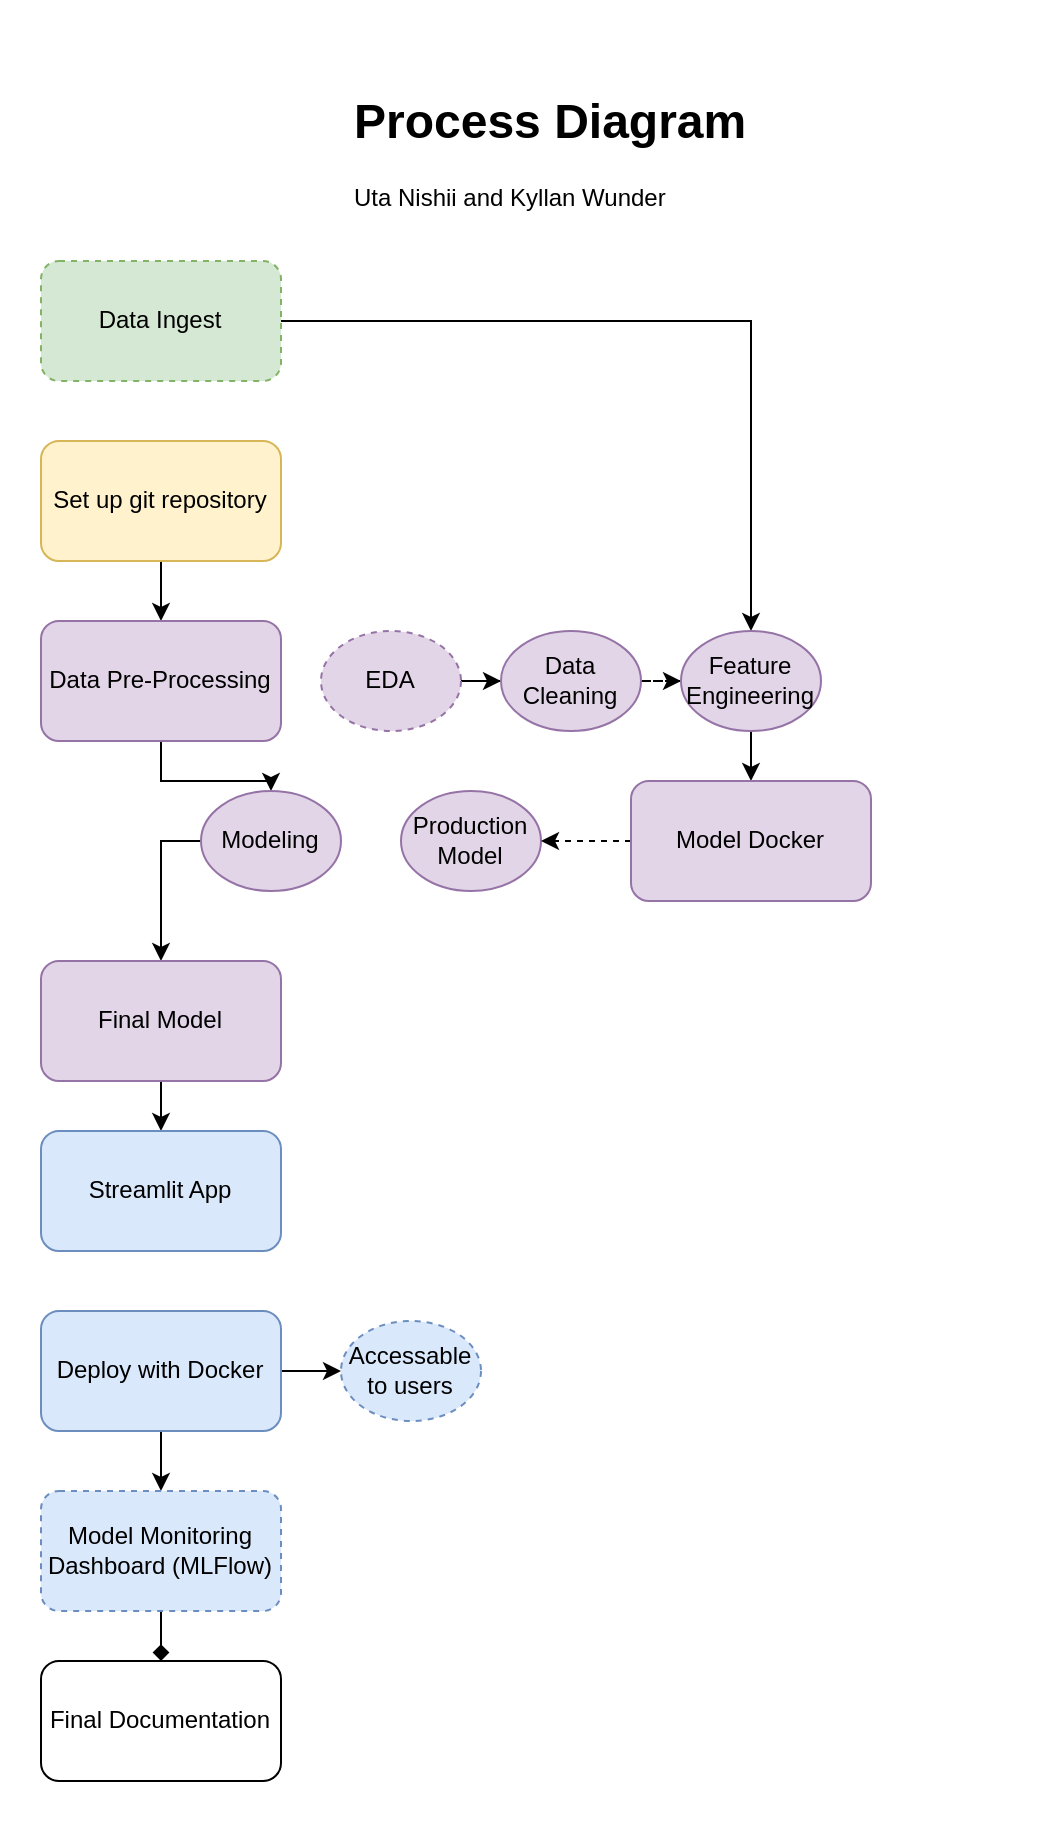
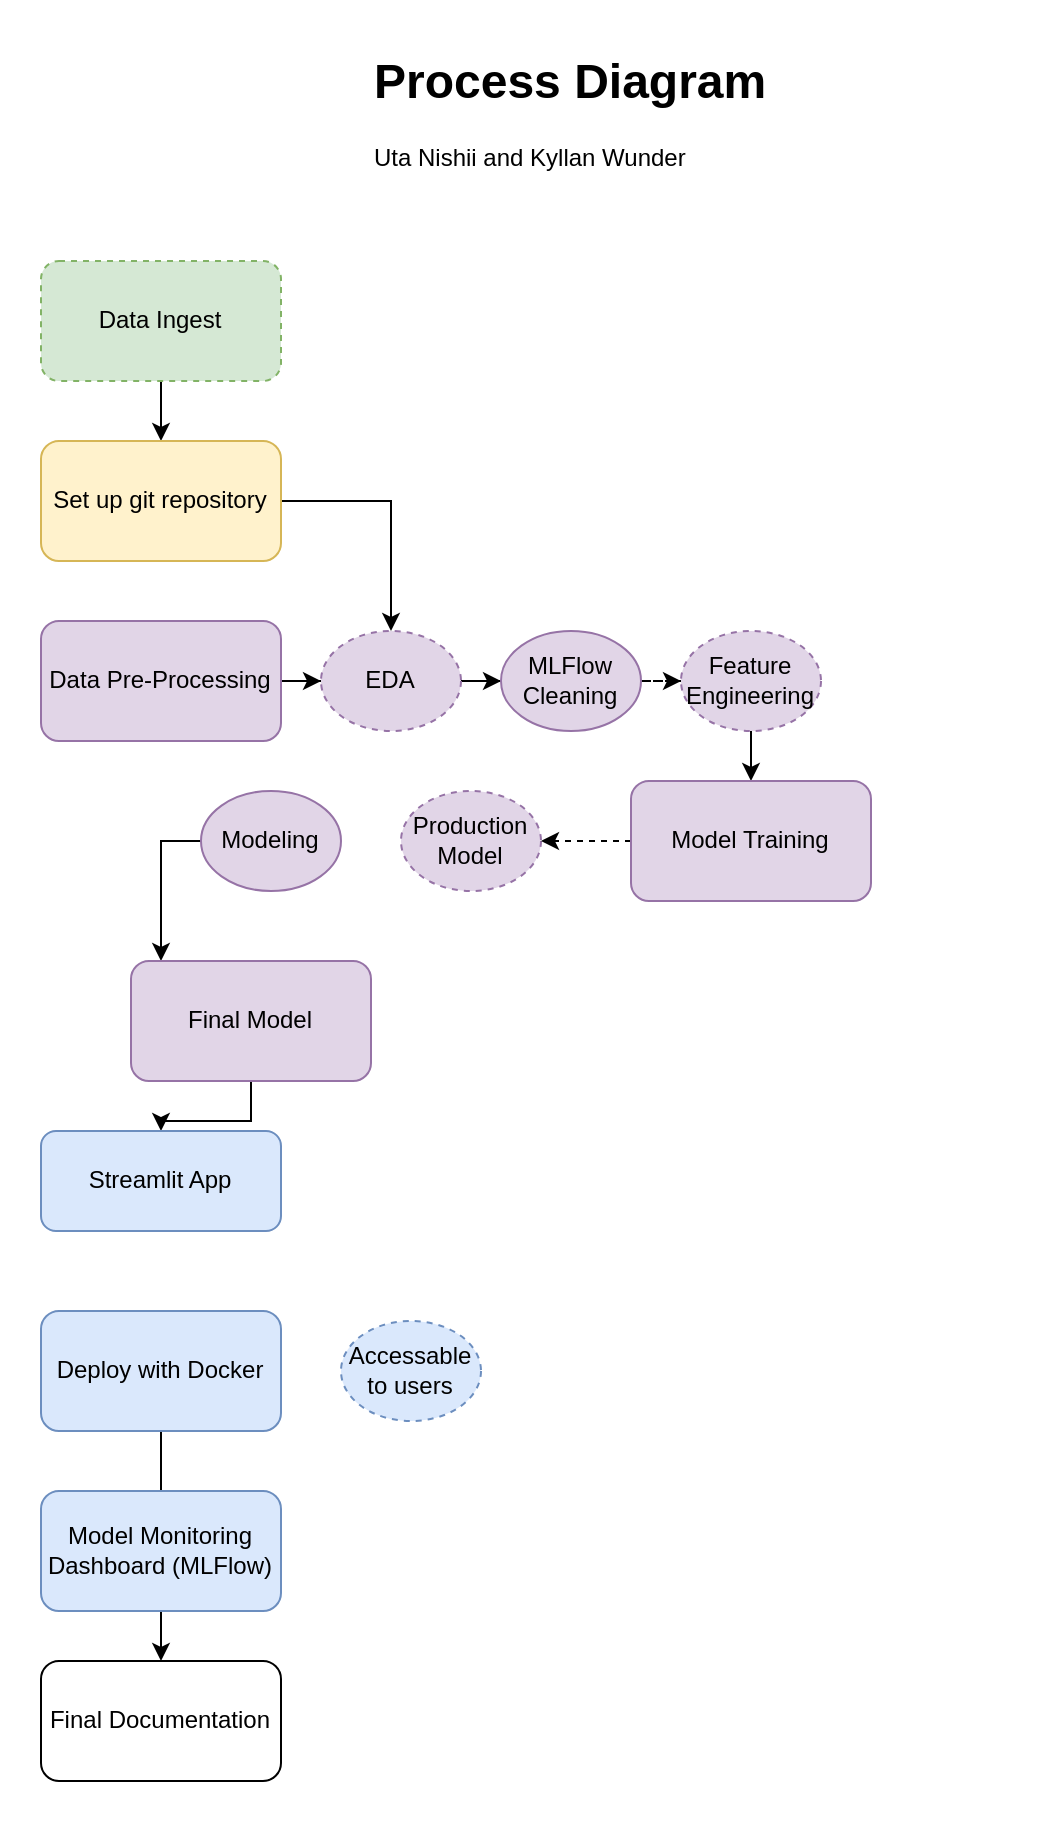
node "Process DiagramUta Nishii and Kyllan Wunder": moved (676, 201) -> (696, 161)
edge "Data Ingest" -> "Feature Engineering": now "Data Ingest" -> "Set up git repository"
edge "Set up git repository" -> "Data Pre-Processing": now "Set up git repository" -> "EDA"
node "Data Cleaning": label "Data Cleaning" -> "MLFlow Cleaning"
node "Feature Engineering": style solid -> dashed
edge "Data Pre-Processing" -> "Modeling": now "Data Pre-Processing" -> "EDA"
node "Production Model": style solid -> dashed
node "Model Docker": label "Model Docker" -> "Model Training"
node "Final Model": moved (161, 1021) -> (251, 1021)
node "Streamlit App": size 240x120 -> 240x100
edge "Deploy with Docker" -> "Accessable to users": removed
edge "Deploy with Docker" -> "Model Monitoring Dashboard (MLFlow)": arrowhead classic -> none
node "Model Monitoring Dashboard (MLFlow)": style dashed -> solid
edge "Model Monitoring Dashboard (MLFlow)" -> "Final Documentation": arrowhead diamond -> classic
